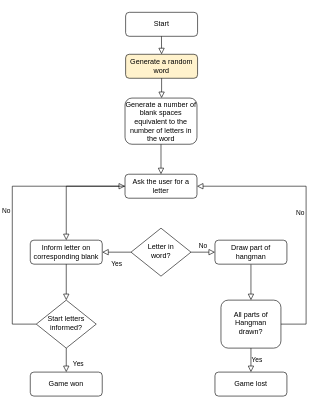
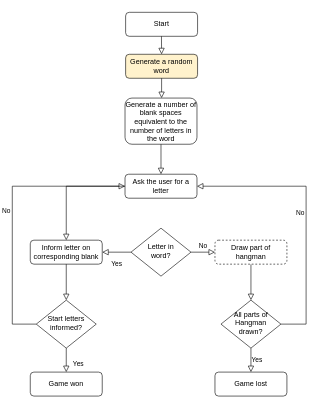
node "Draw part of hangman": style solid -> dashed
node "All parts of Hangman drawn?": shape rounded rectangle -> diamond
